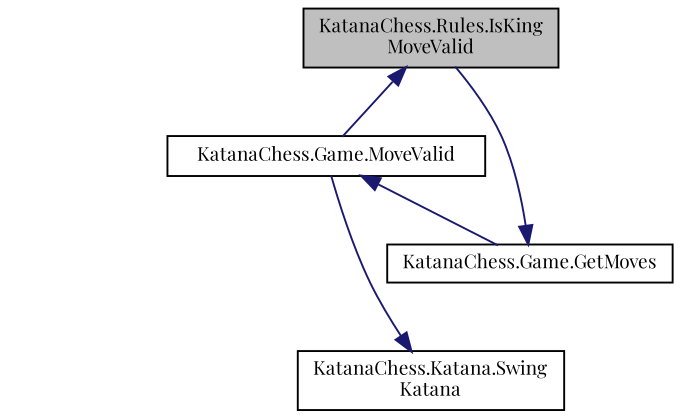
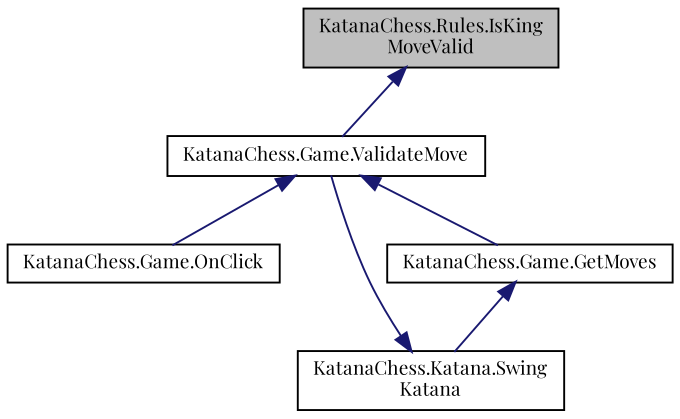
edge "KatanaChess.Rules.IsKing MoveValid" -> "KatanaChess.Game.GetMoves": now "KatanaChess.Katana.Swing Katana" -> "KatanaChess.Game.GetMoves"
node "KatanaChess.Game.MoveValid": label "KatanaChess.Game.MoveValid" -> "KatanaChess.Game.ValidateMove"
node "KatanaChess.Game.OnClick": added
